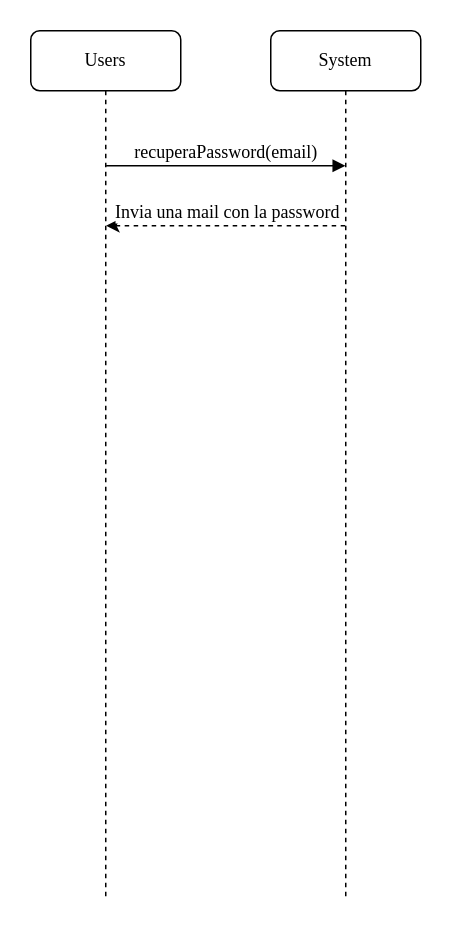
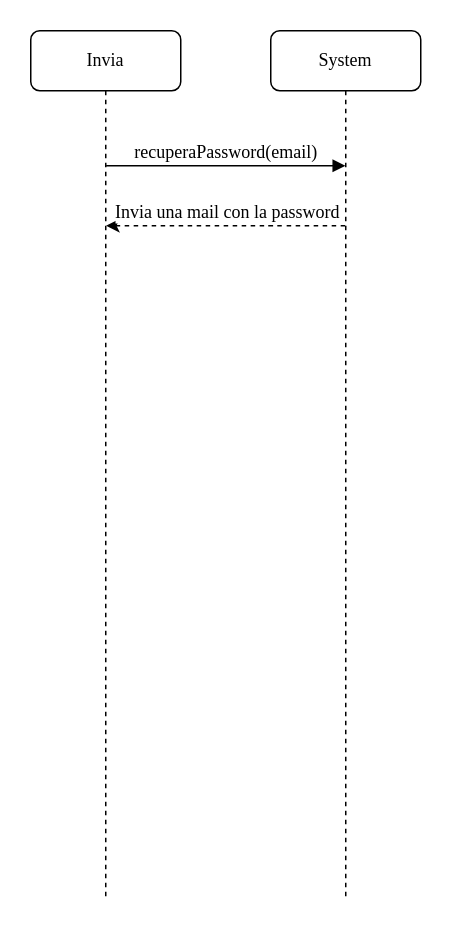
node "Users": label "Users" -> "Invia"
